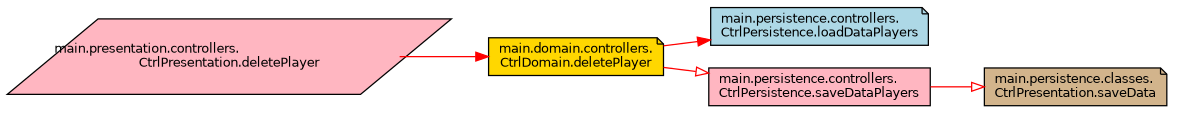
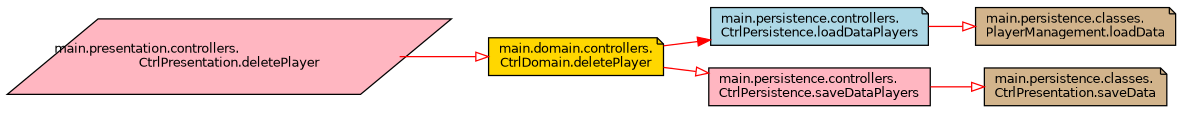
node "main.persistence.classes. PlayerManagement.loadData": added
edge "main.presentation.controllers. CtrlPresentation.deletePlayer" -> "main.domain.controllers. CtrlDomain.deletePlayer": arrowhead normal -> onormal
